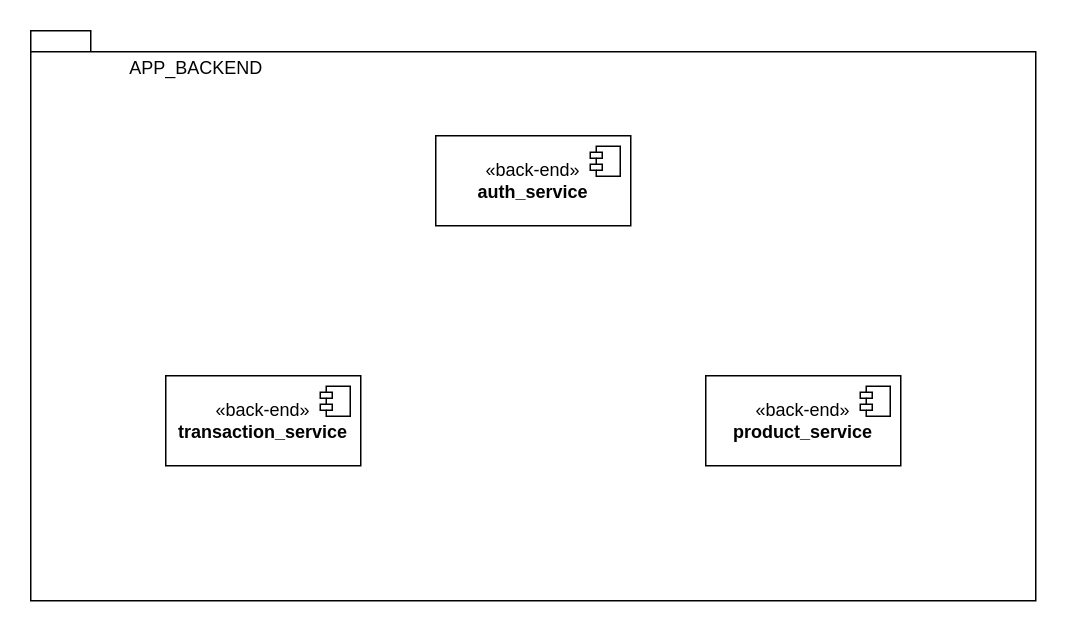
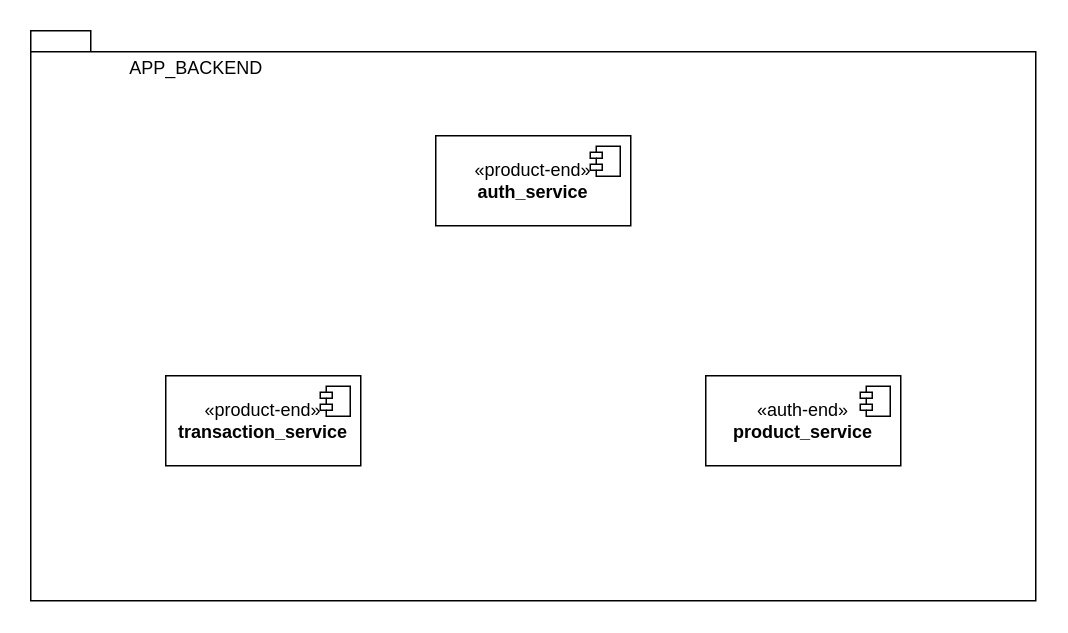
node "«back-end» auth_service": label "«back-end» auth_service" -> "«product-end» auth_service"
node "«back-end» transaction_service": label "«back-end» transaction_service" -> "«product-end» transaction_service"
node "«back-end» product_service": label "«back-end» product_service" -> "«auth-end» product_service"
